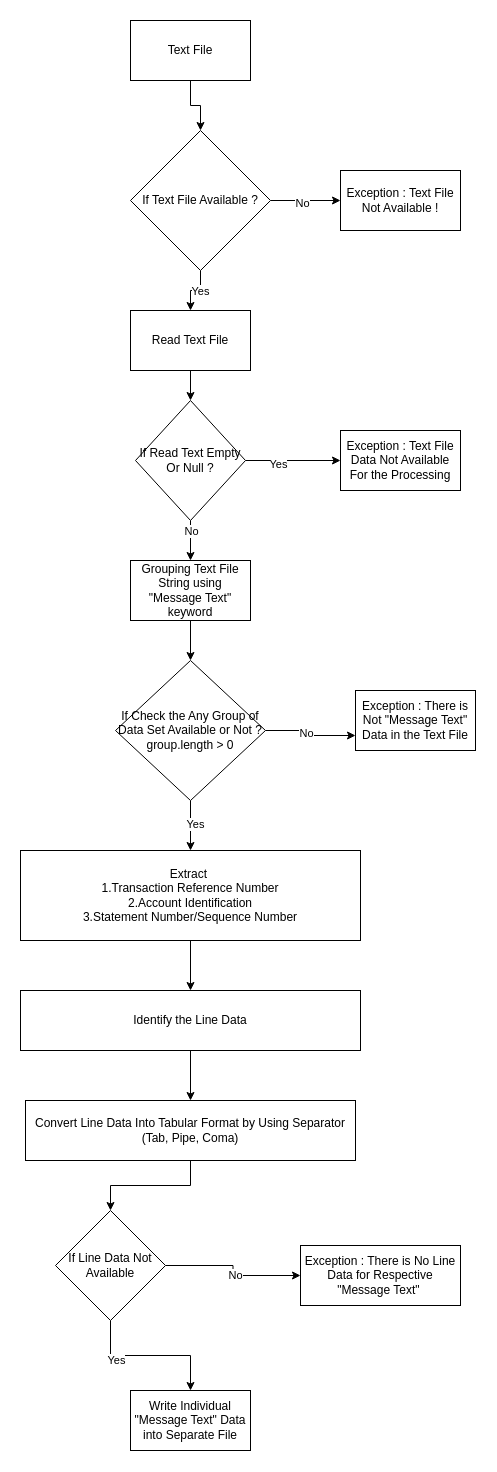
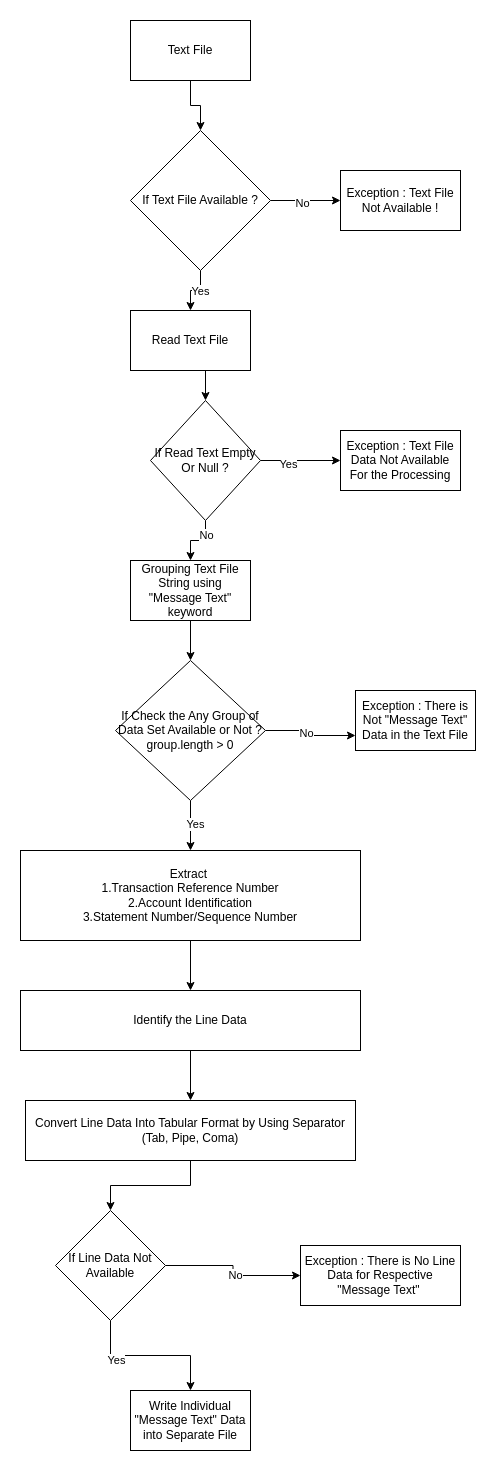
node "If Read Text Empty Or Null ?": moved (191, 461) -> (206, 461)
